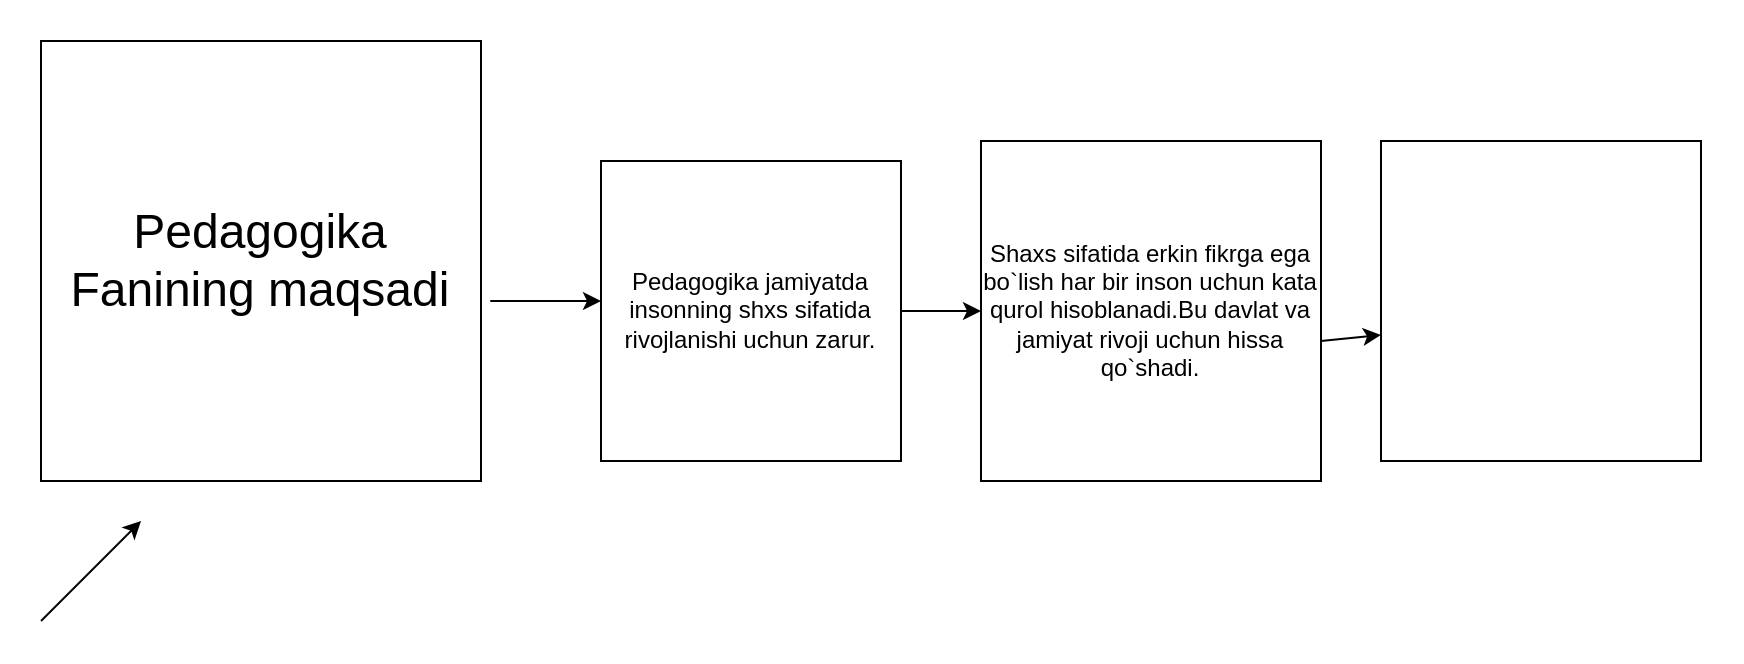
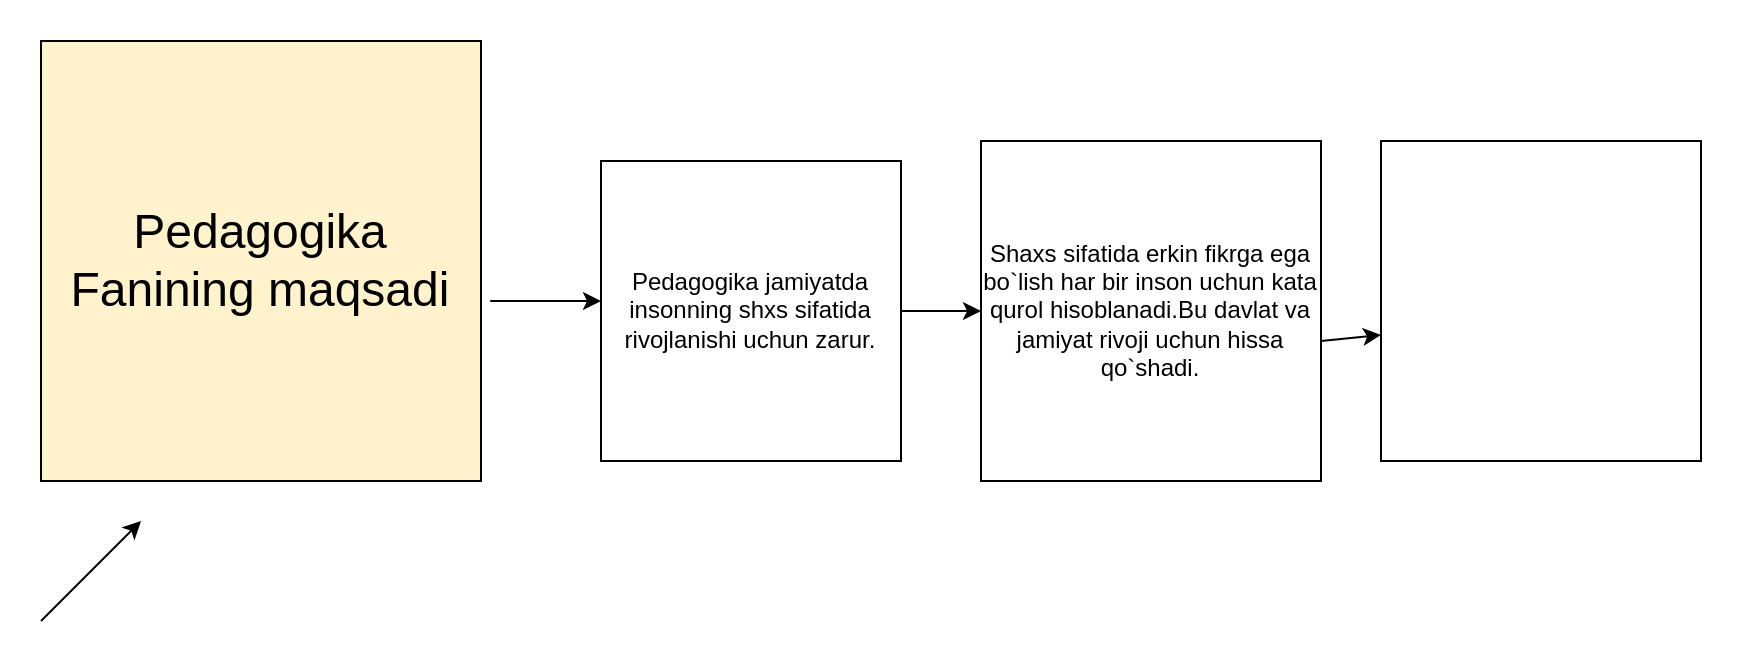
node "Pedagogika Fanining maqsadi": fillcolor #ffffff -> #fff2cc
